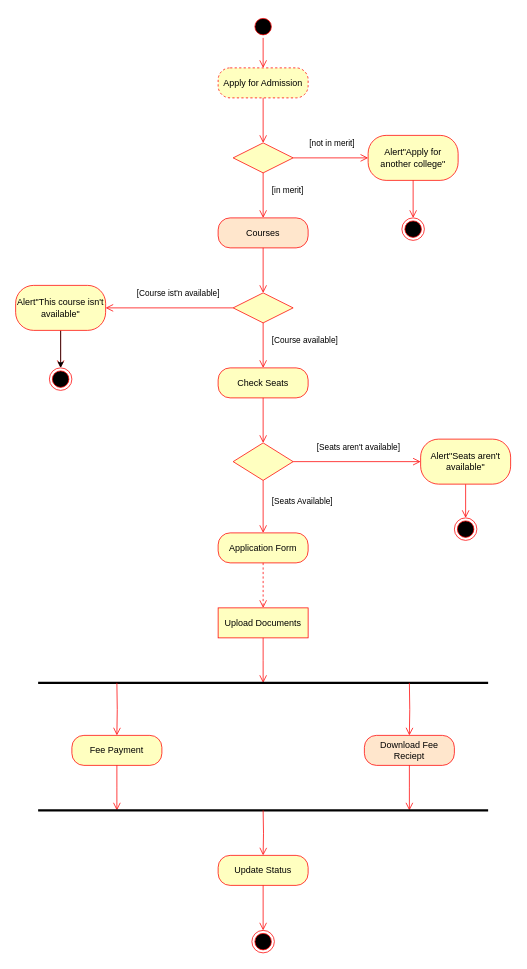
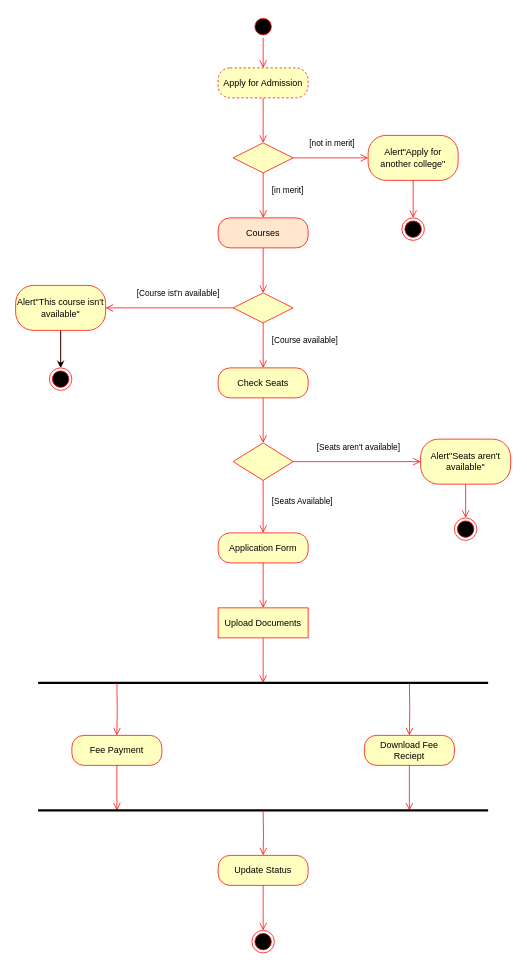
edge "Application Form" -> "Upload Documents": style dashed -> solid
node "Download Fee Reciept": fillcolor #ffe6cc -> #ffffc0
